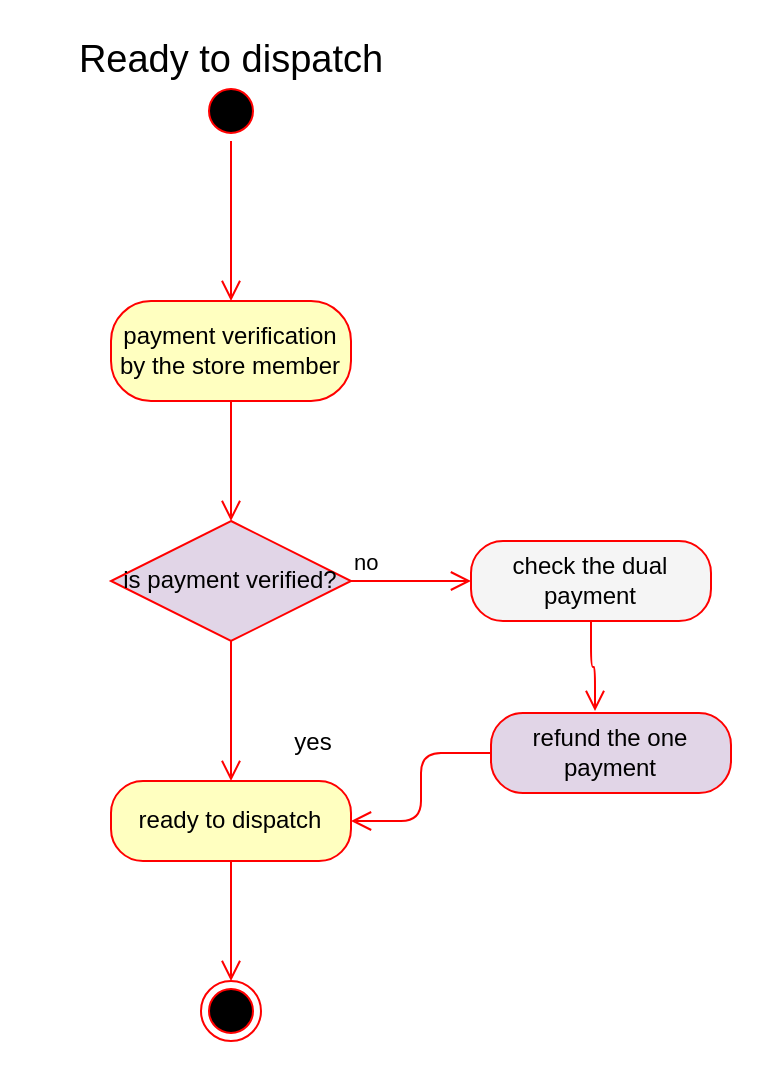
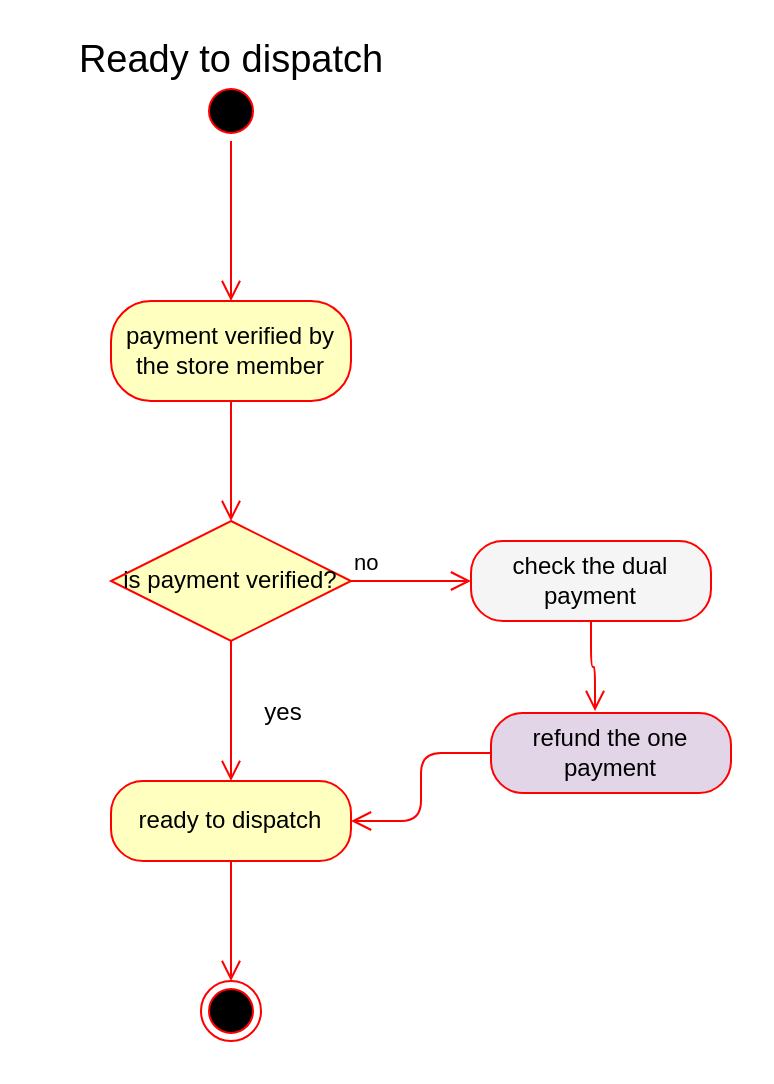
node "payment verification by the store member": label "payment verification by the store member" -> "payment verified by the store member"
node "is payment verified?": fillcolor #e1d5e7 -> #ffffc0
node "yes": moved (313, 743) -> (283, 713)
